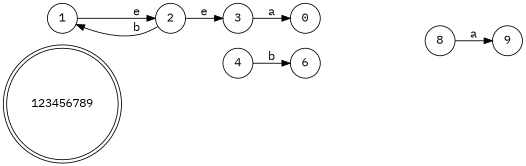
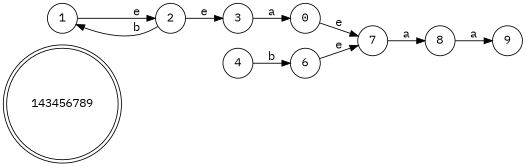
node "7": added
node "123456789": label "123456789" -> "143456789"
